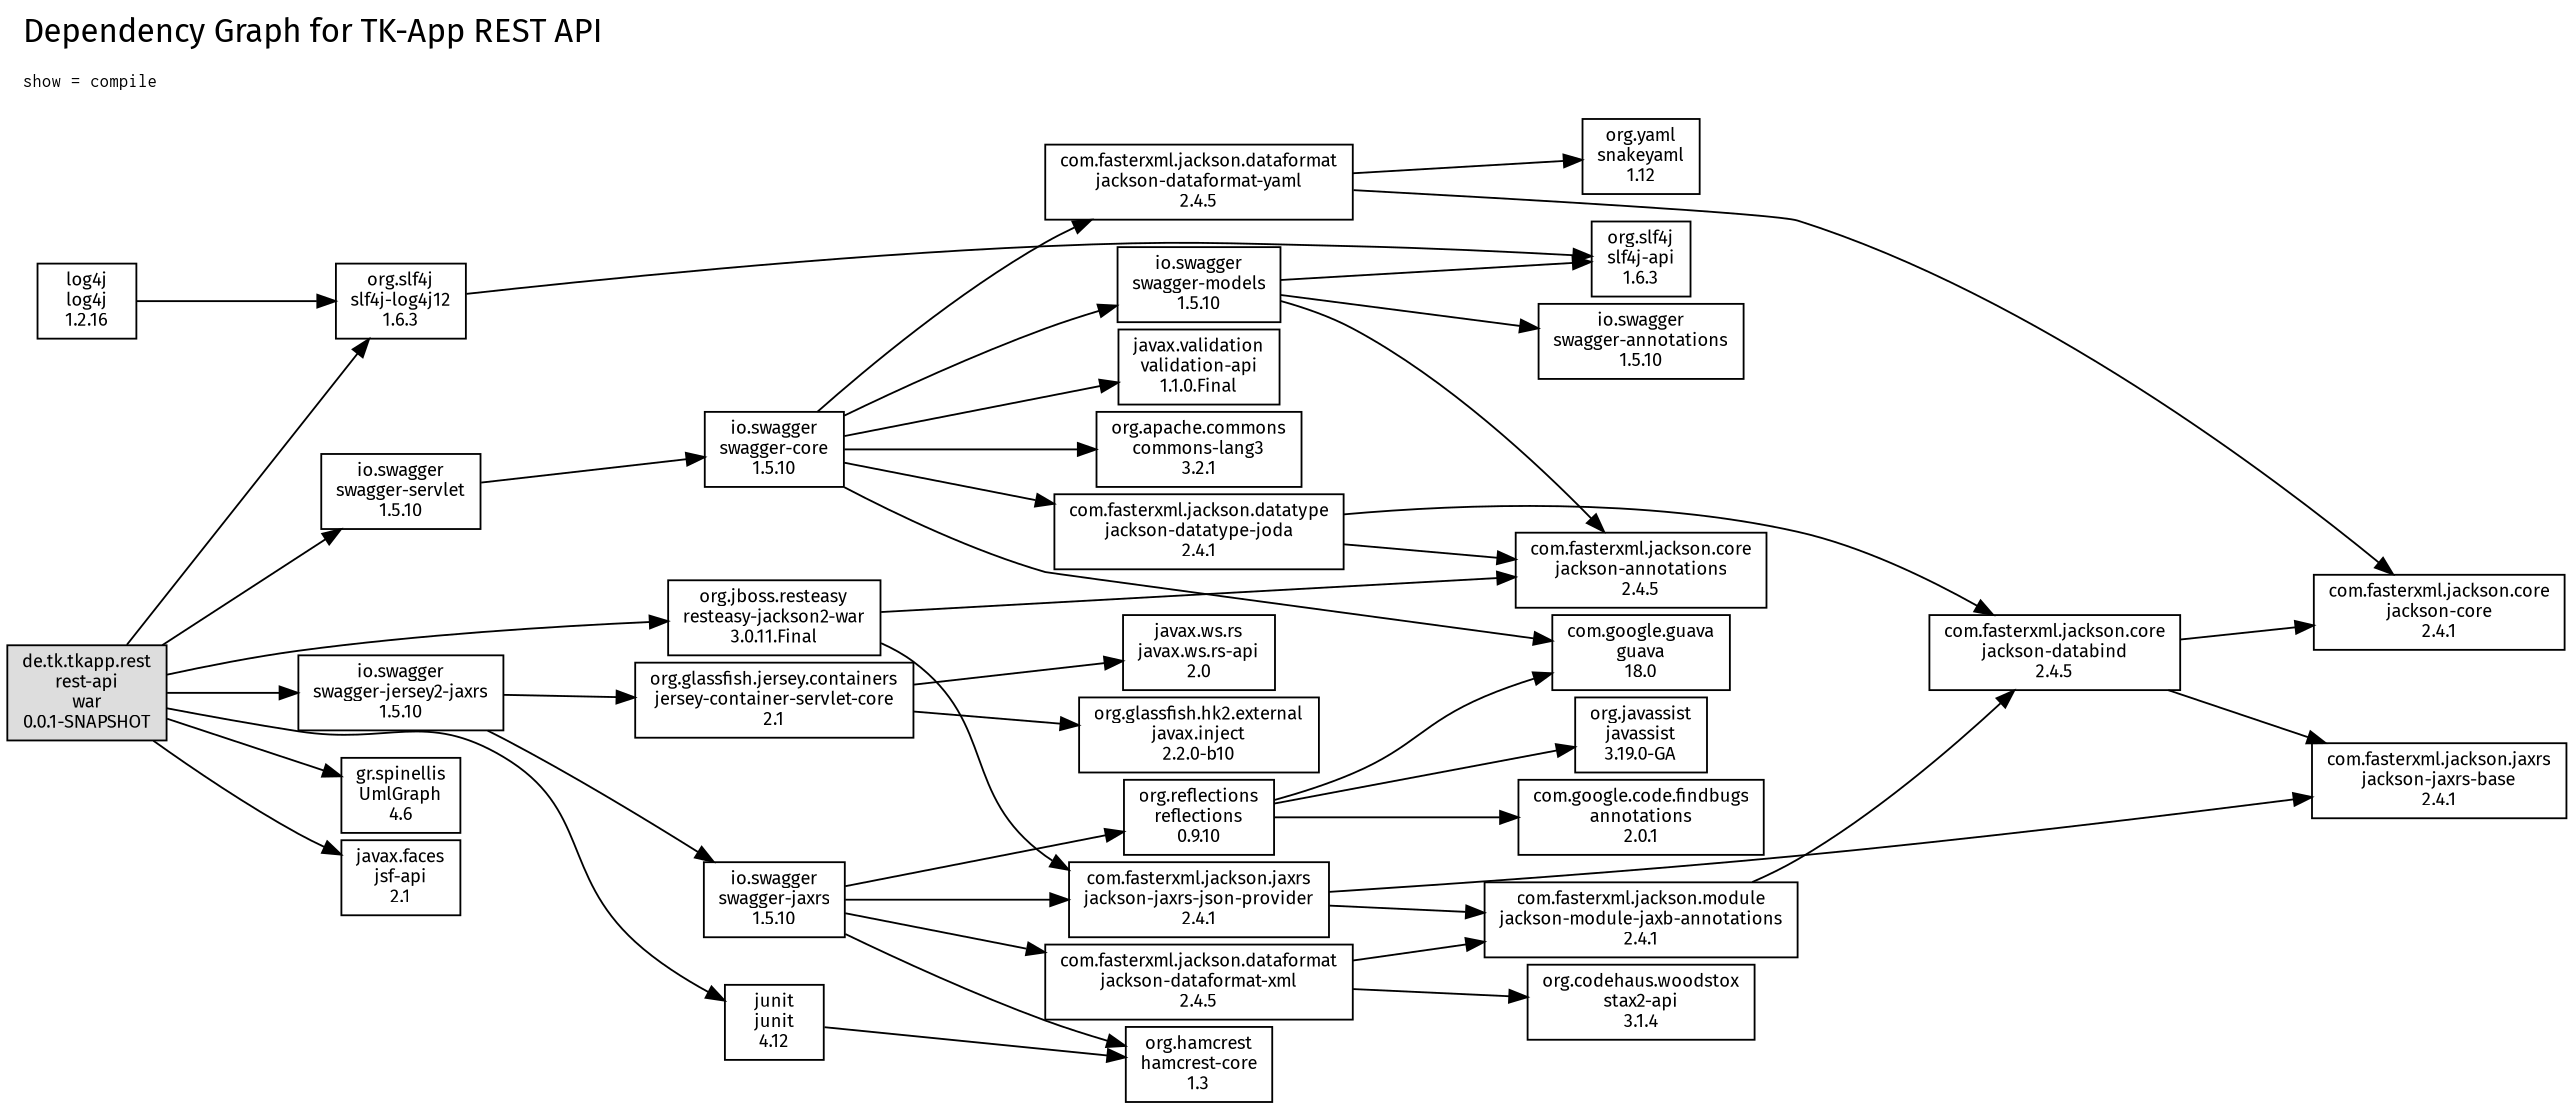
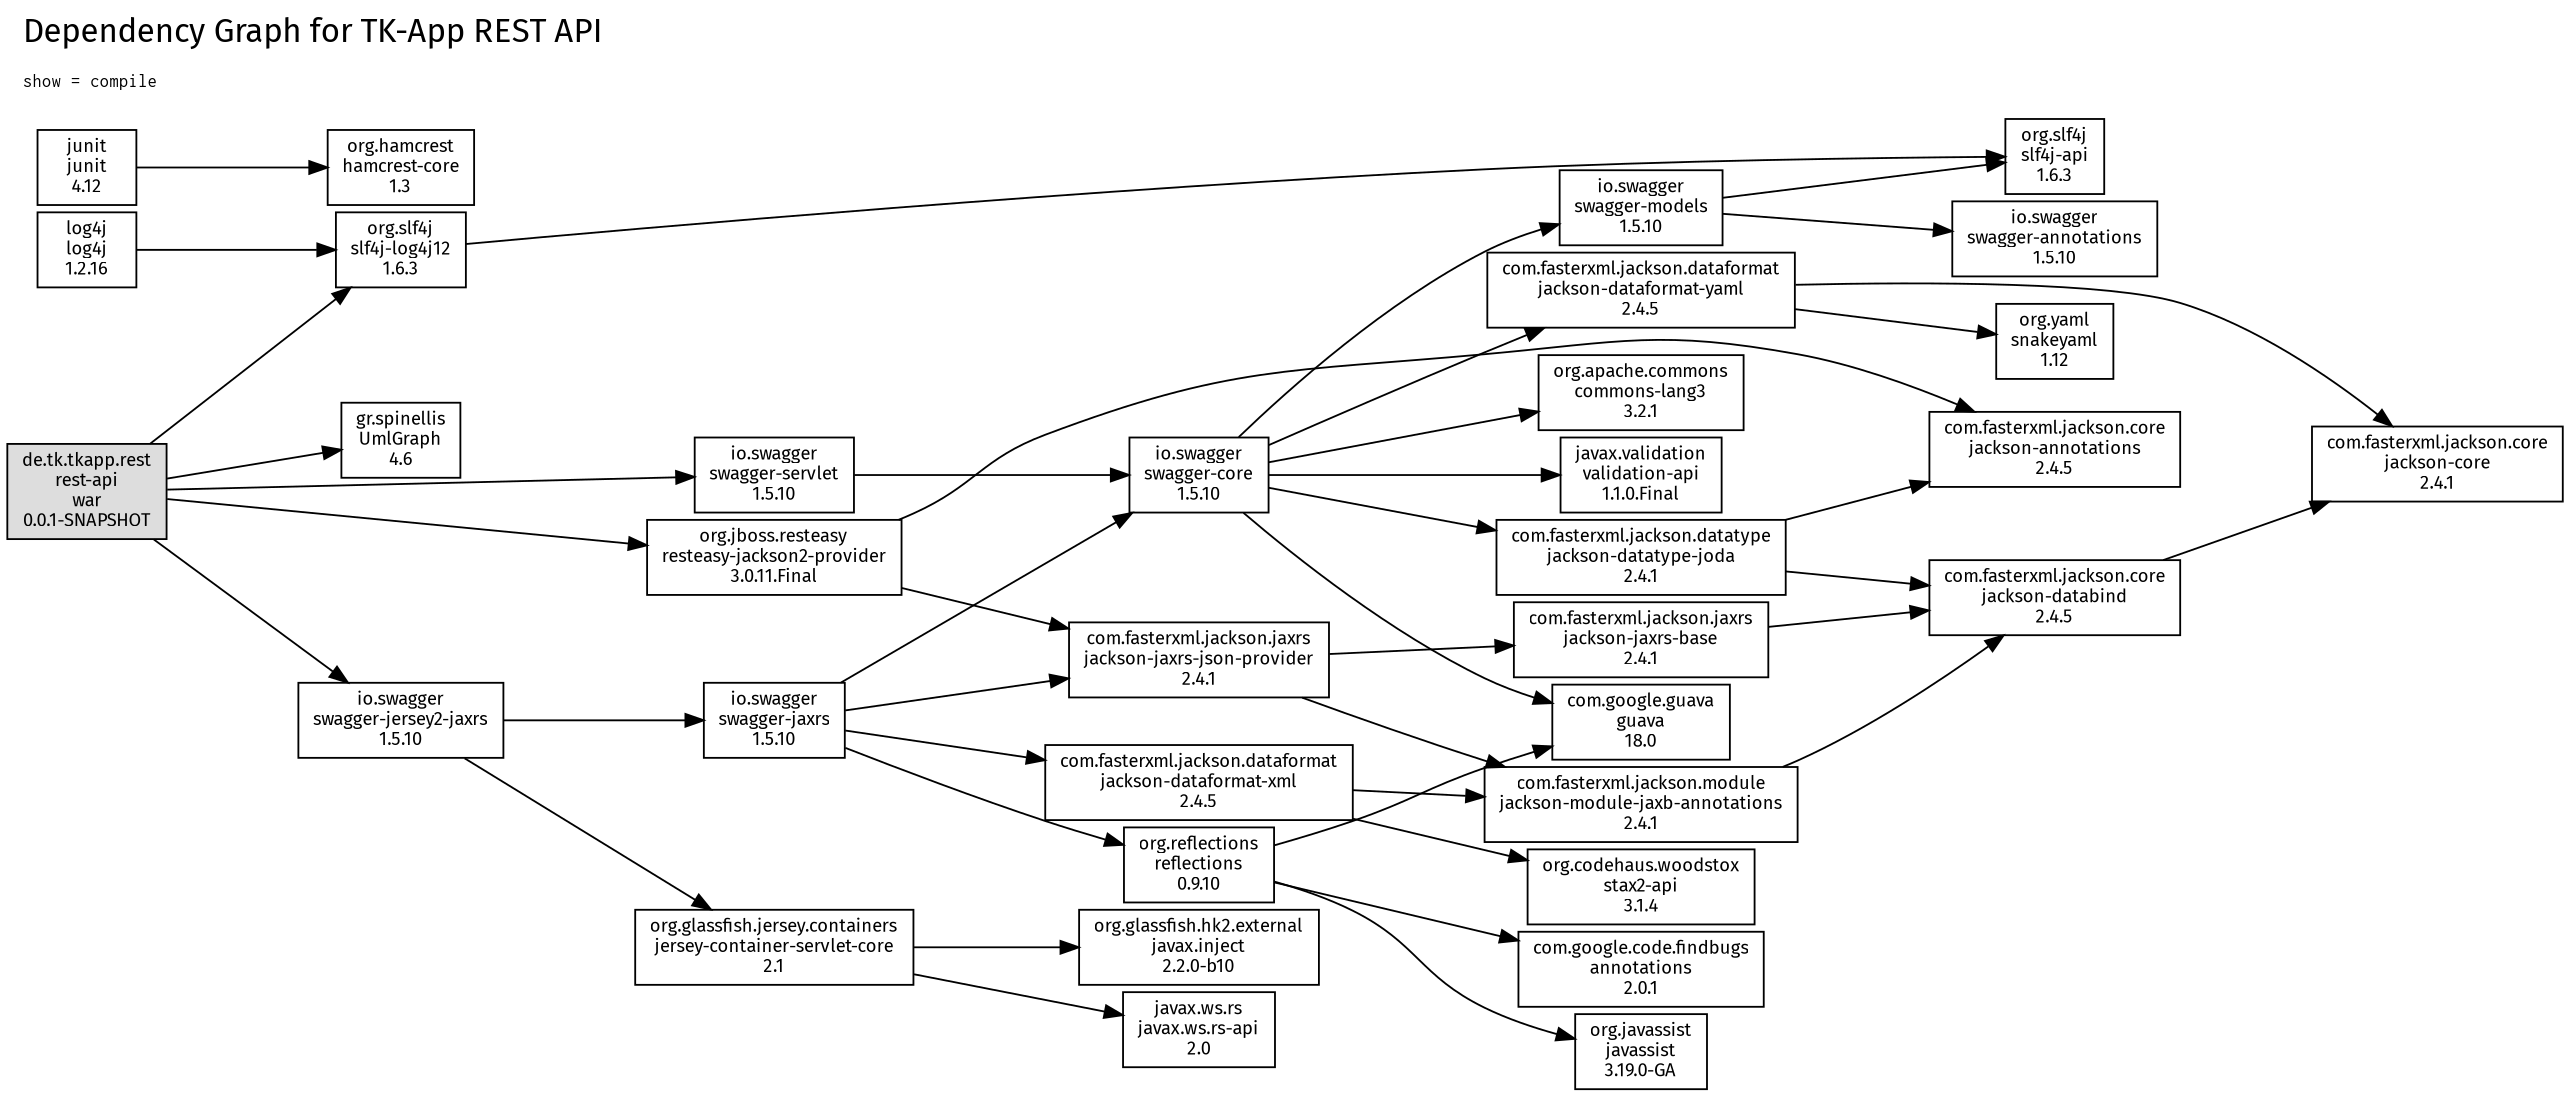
edge "io.swagger swagger-models 1.5.10" -> "com.fasterxml.jackson.core jackson-annotations 2.4.5": removed
node "org.jboss.resteasy resteasy-jackson2-war 3.0.11.Final": label "org.jboss.resteasy resteasy-jackson2-war 3.0.11.Final" -> "org.jboss.resteasy resteasy-jackson2-provider 3.0.11.Final"
edge "com.fasterxml.jackson.core jackson-databind 2.4.5" -> "com.fasterxml.jackson.jaxrs jackson-jaxrs-base 2.4.1": reversed
edge "de.tk.tkapp.rest rest-api war 0.0.1-SNAPSHOT" -> "junit junit 4.12": removed
node "javax.faces jsf-api 2.1": removed
edge "io.swagger swagger-jaxrs 1.5.10" -> "org.hamcrest hamcrest-core 1.3": now "io.swagger swagger-jaxrs 1.5.10" -> "io.swagger swagger-core 1.5.10"
